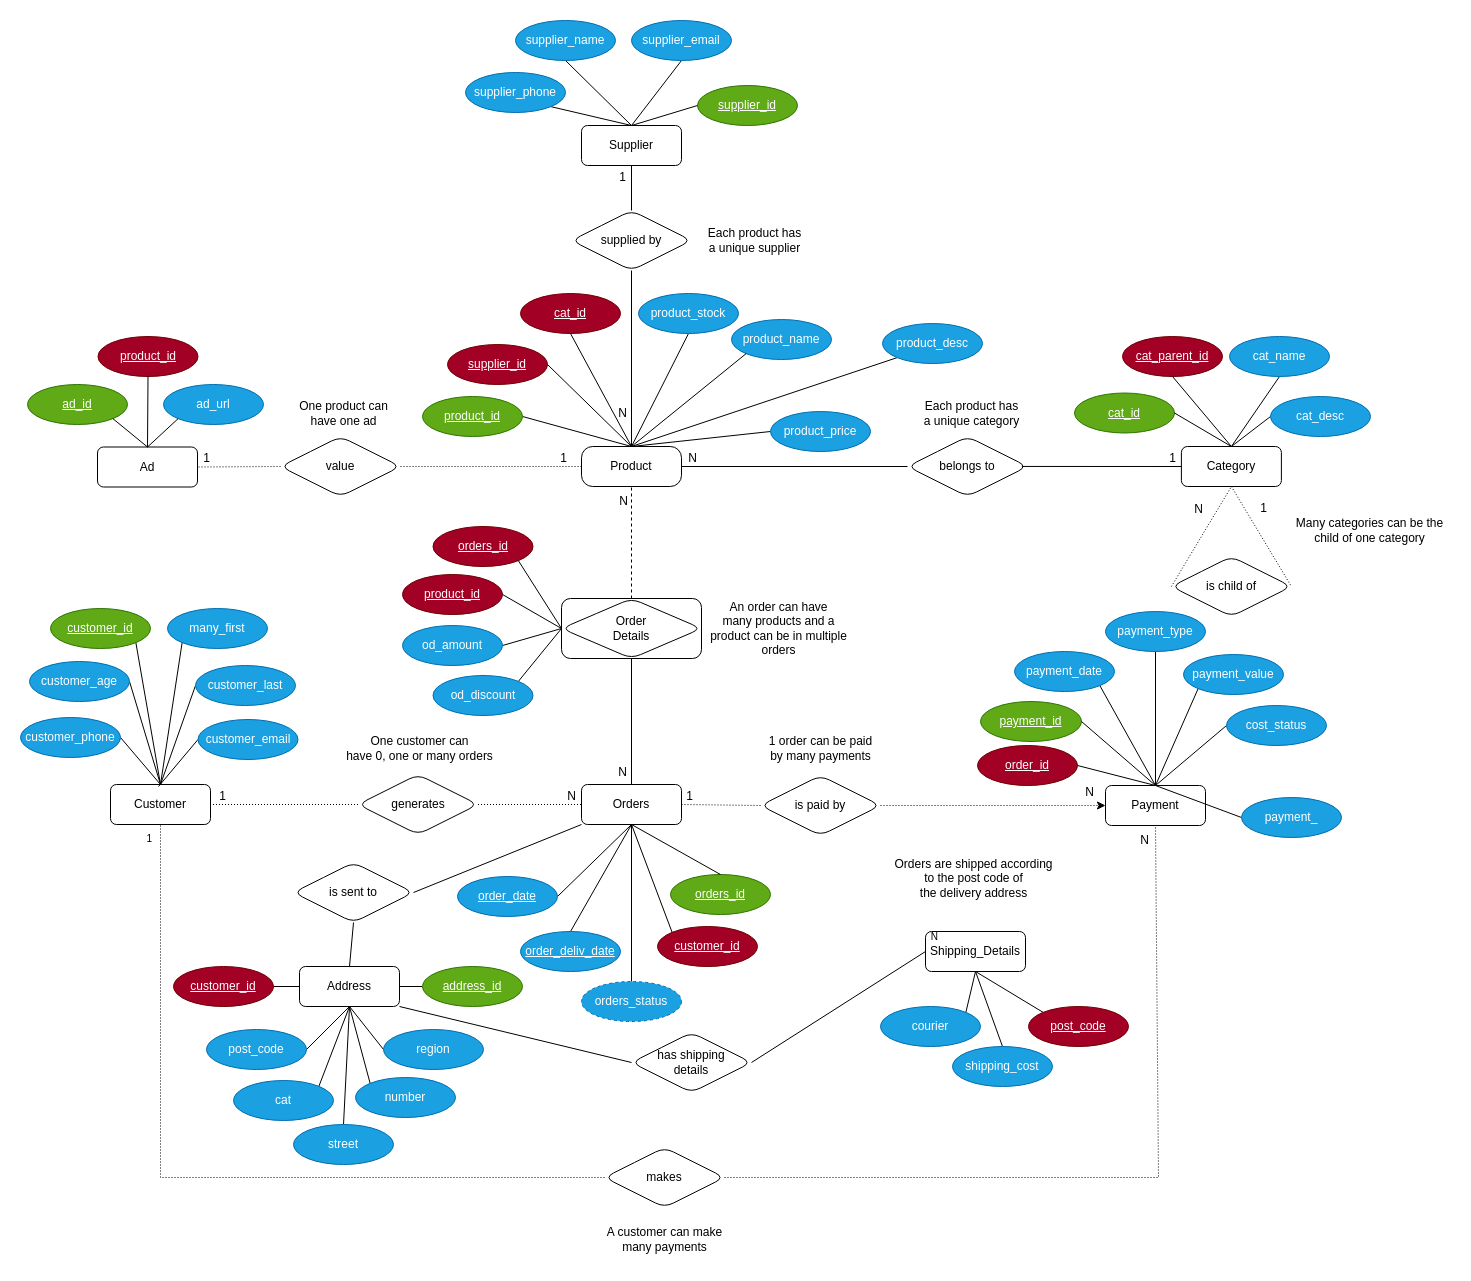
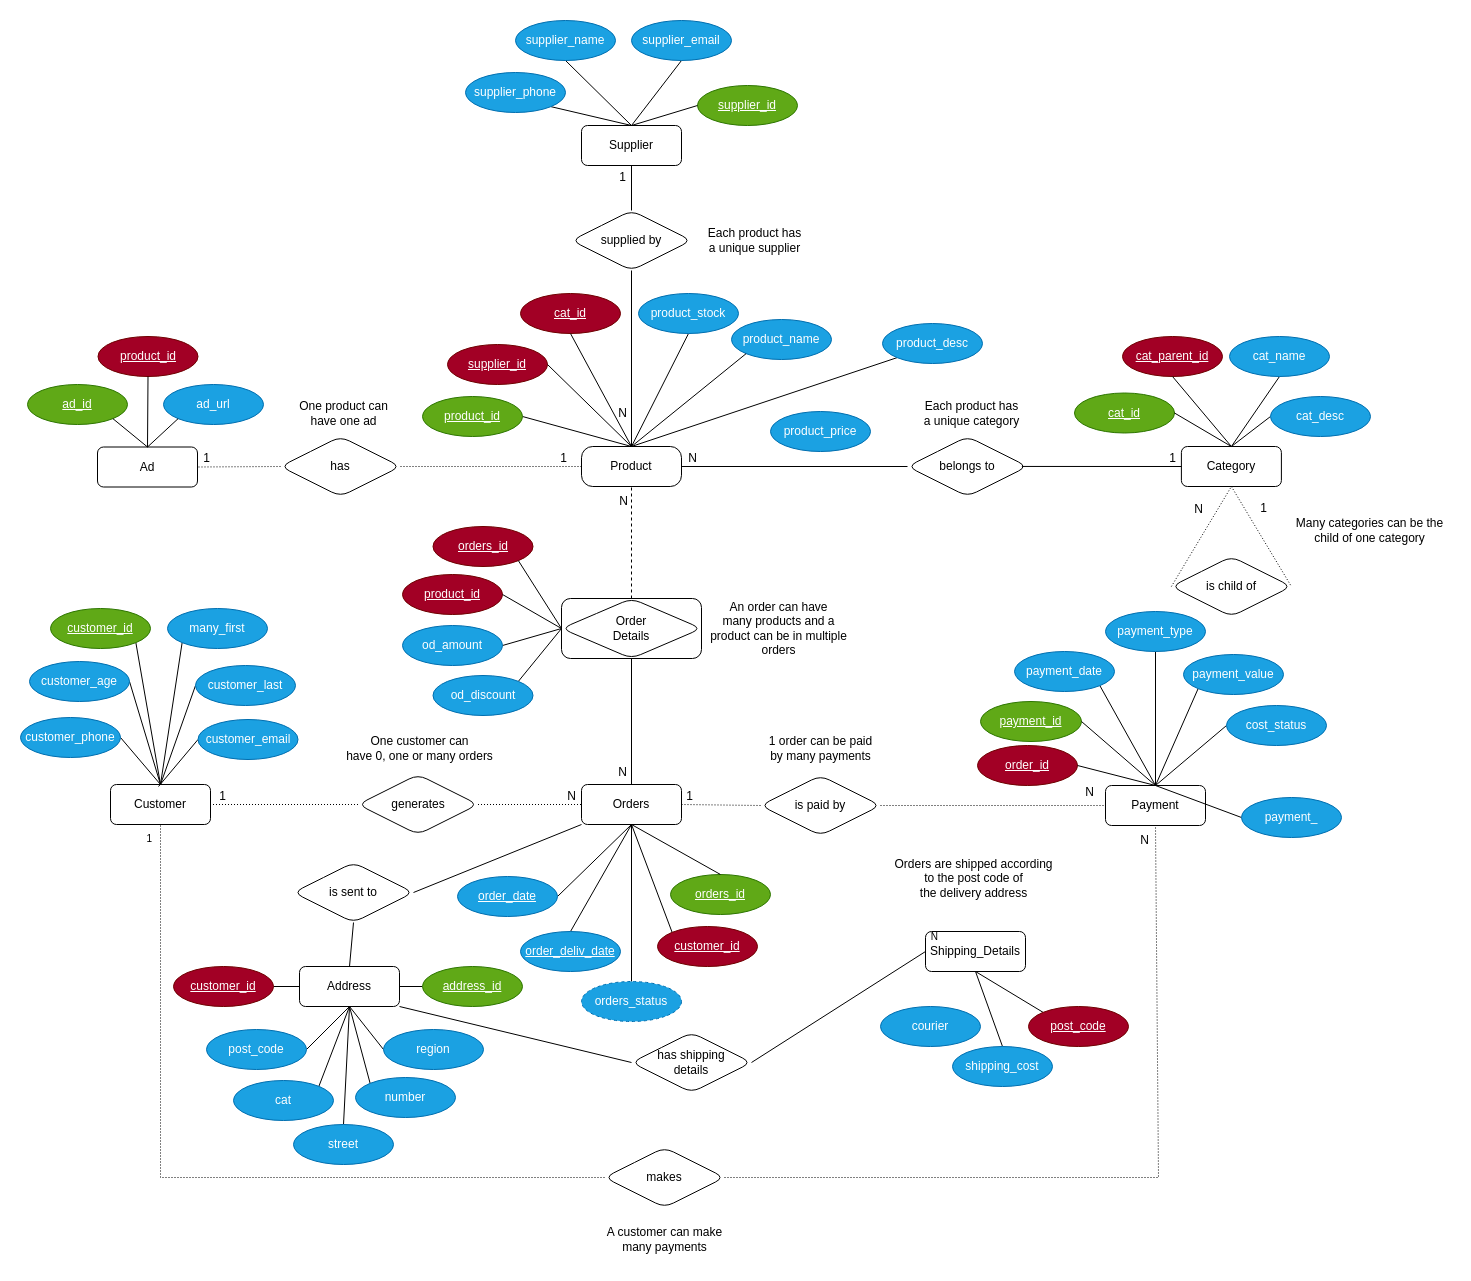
edge "product_price" -- "Product": removed
node "value": label "value" -> "has"
edge "is paid by" -> "Payment": arrowhead classic -> none
edge "Shipping_Details" -- "courier": removed
